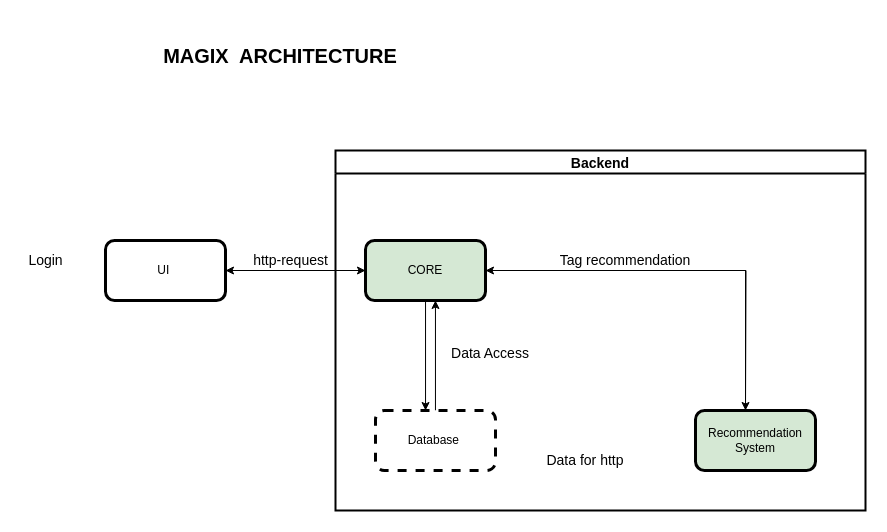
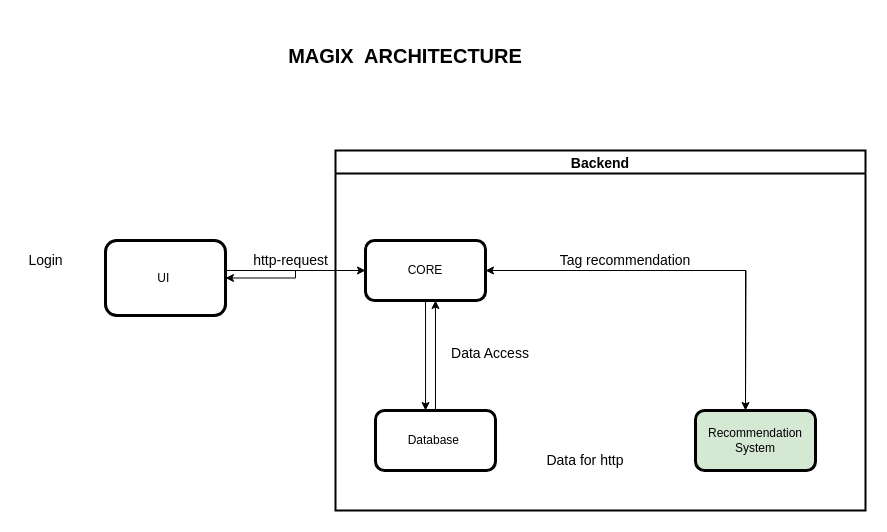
node "MAGIX ARCHITECTURE": moved (281, 56) -> (406, 56)
node "UI": size 120x60 -> 120x75
node "CORE": fillcolor #d5e8d4 -> #ffffff
node "Database": style dashed -> solid
